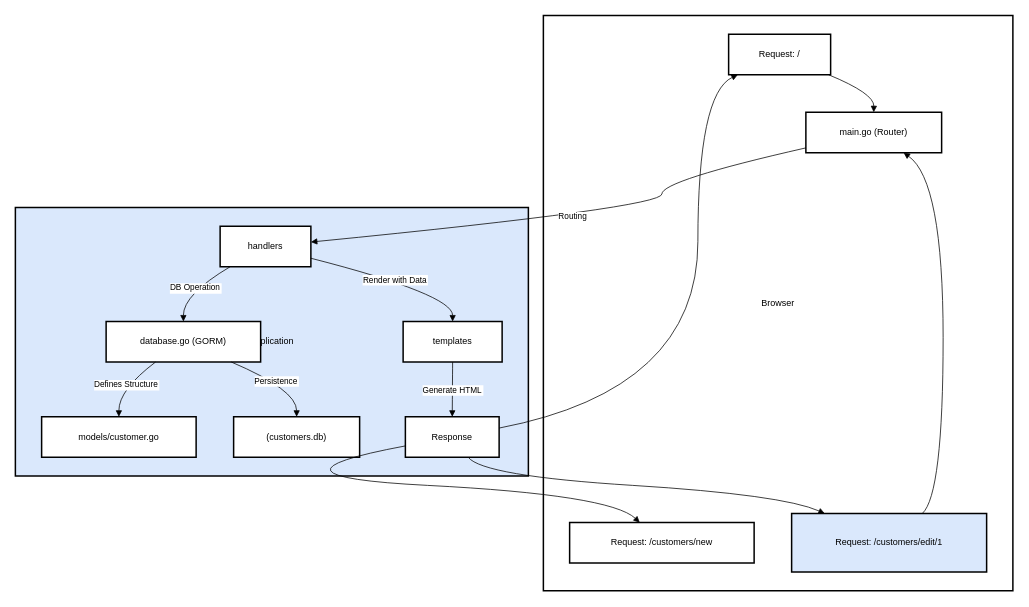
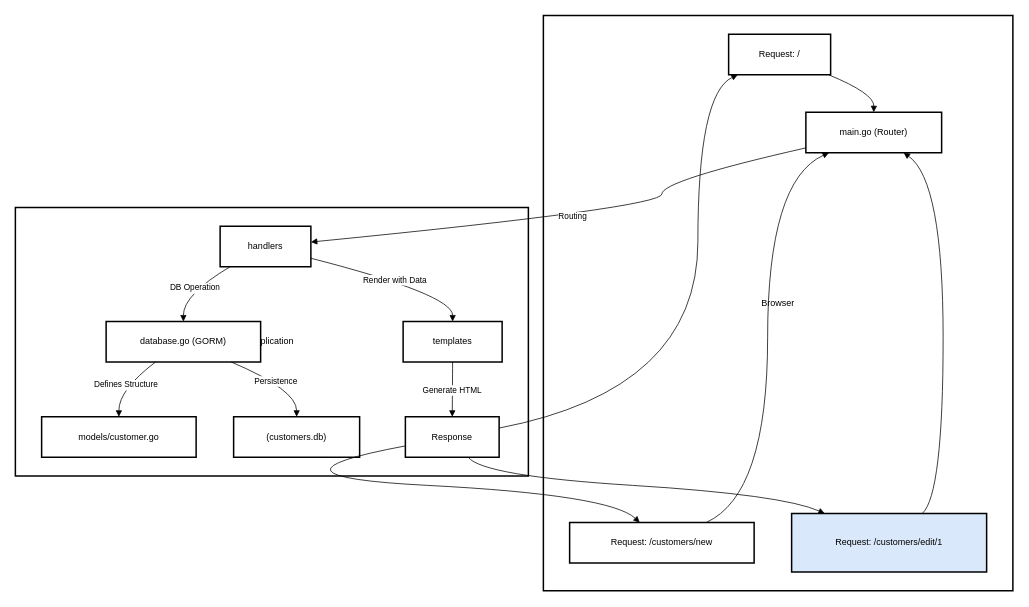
edge "Request: /customers/new" -> "main.go (Router)": added
node "Application": fillcolor #dae8fc -> #ffffff
